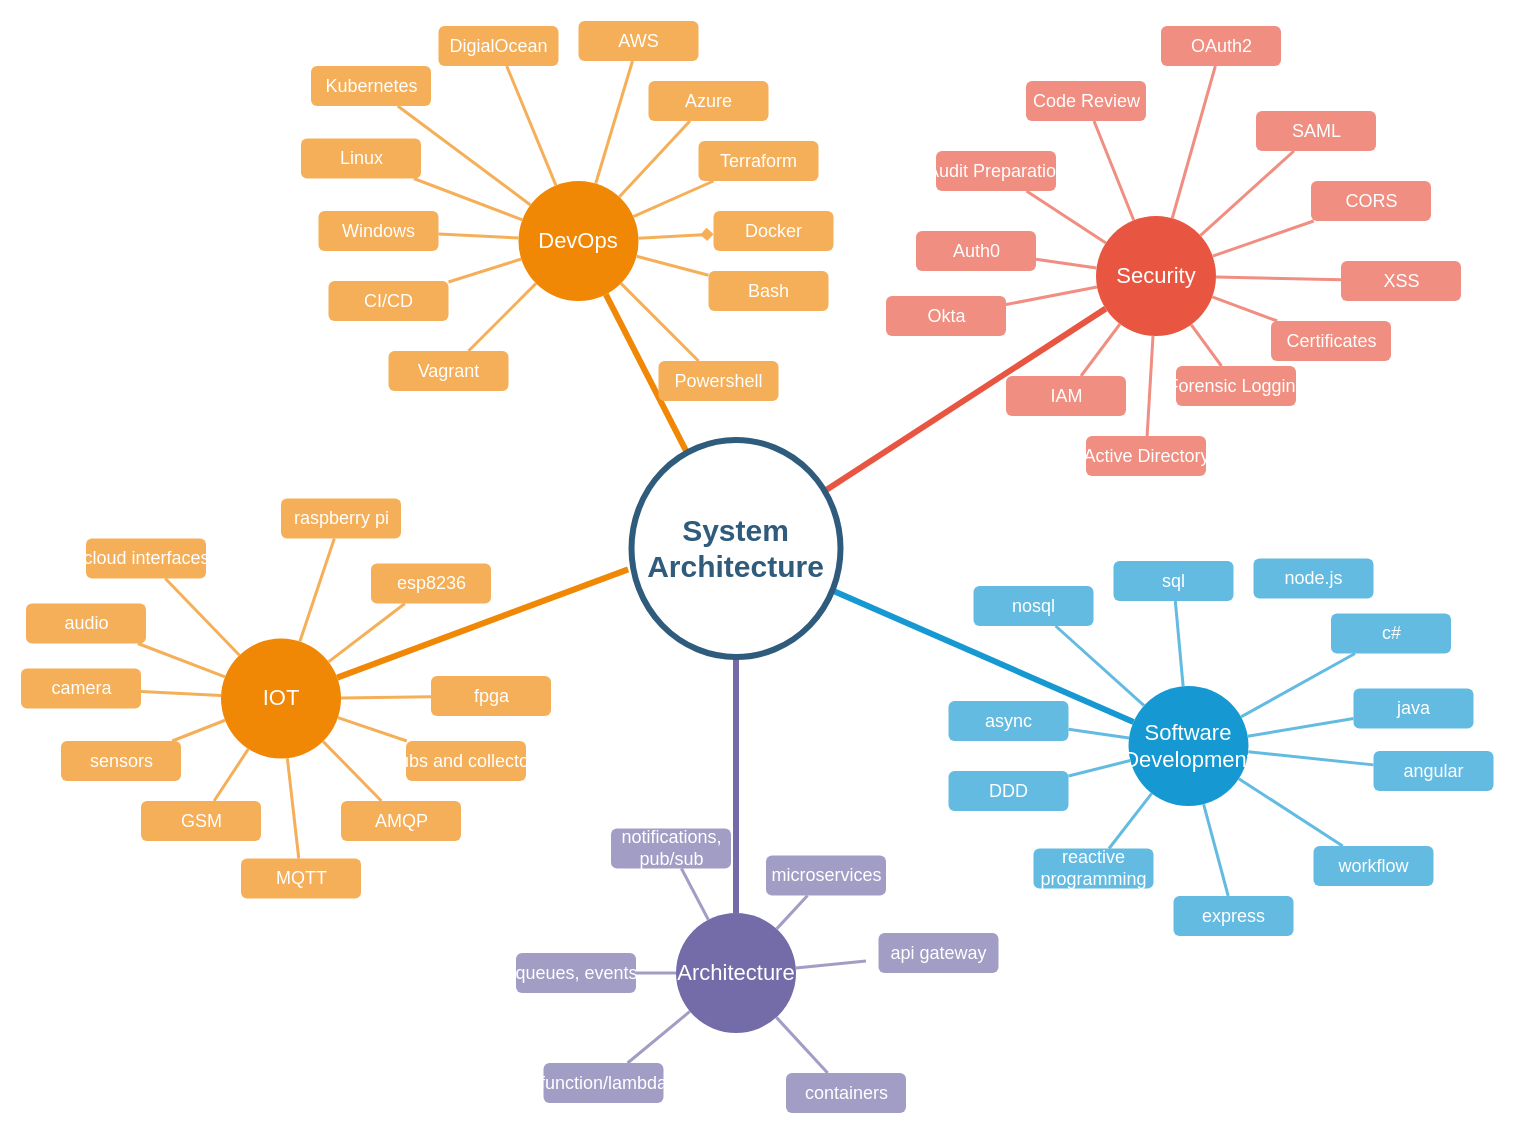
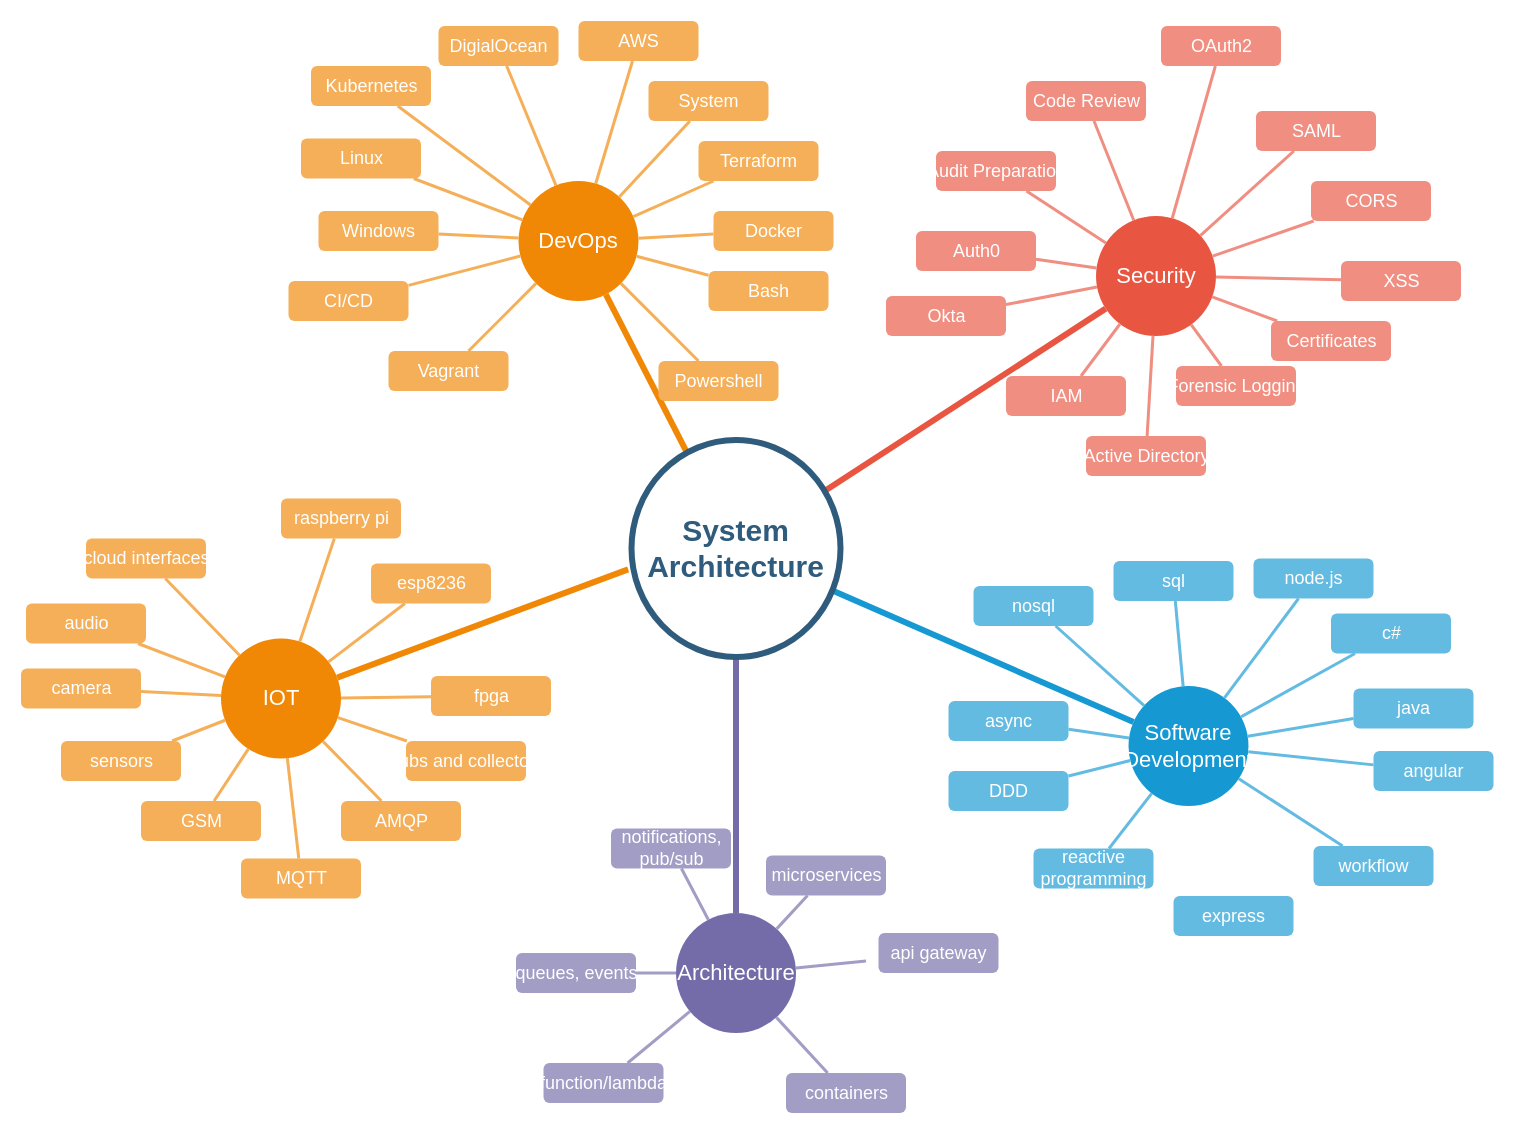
node "Azure": label "Azure" -> "System"
edge "DevOps" -> "Docker": arrowhead diamond -> none
node "CI/CD": moved (389, 301) -> (349, 301)
edge "Software Development" -- "express": now "Software Development" -- "node.js"
